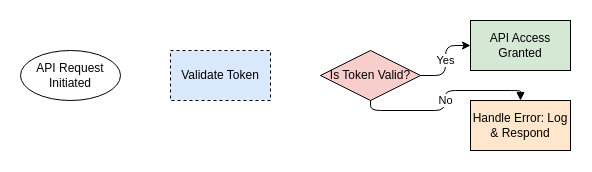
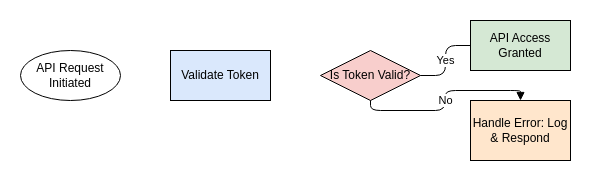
edge "Is Token Valid?" -> "API Access Granted": arrowhead classic -> none
node "Validate Token": style dashed -> solid
node "Handle Error: Log & Respond": size 100x50 -> 100x60
